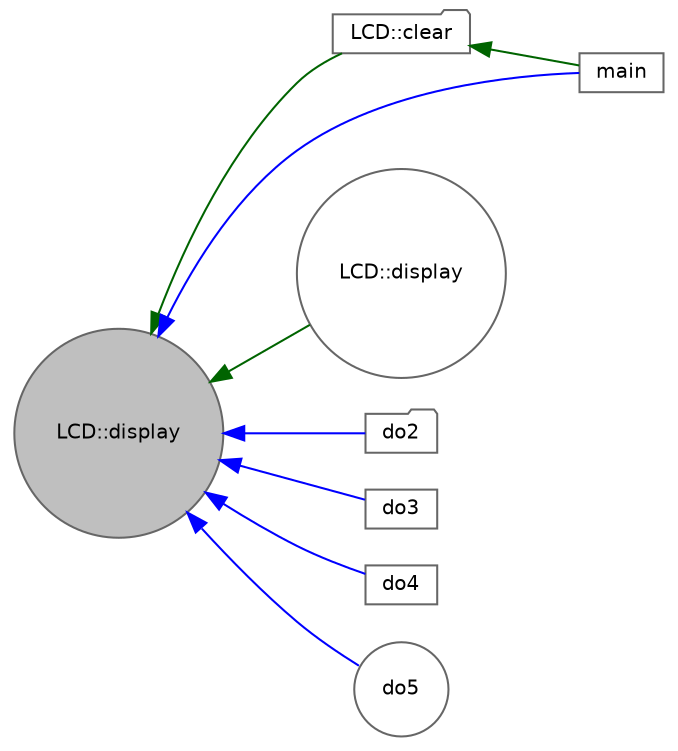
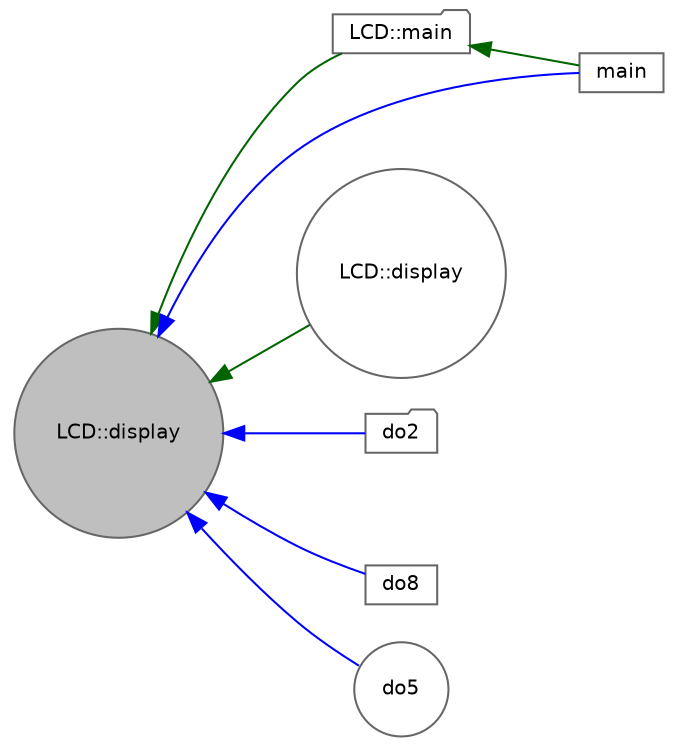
node "LCD::clear": label "LCD::clear" -> "LCD::main"
node "do3": removed
node "do4": label "do4" -> "do8"
